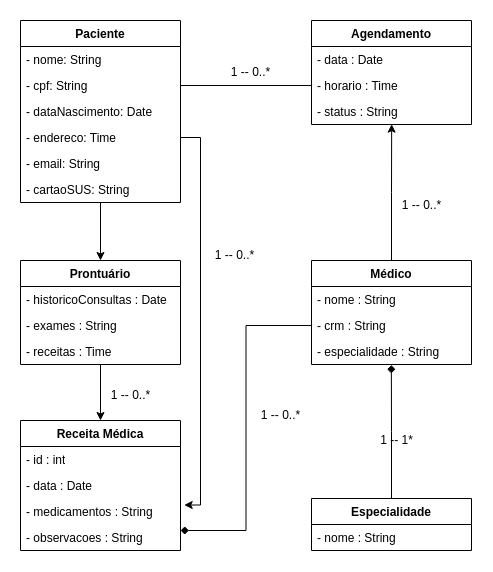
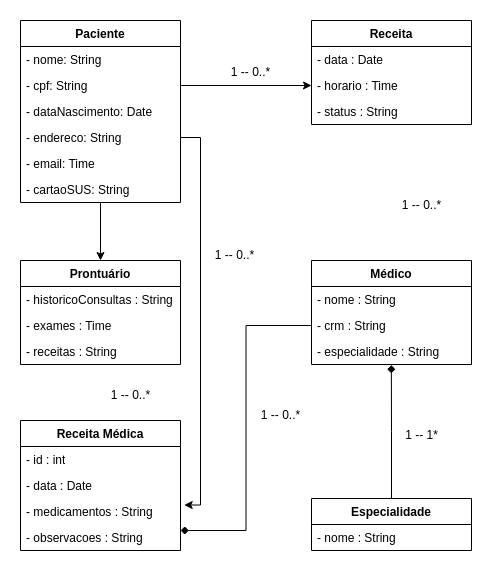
node "Agendamento": label "Agendamento" -> "Receita"
edge "- cpf: String" -- "- horario : Time": arrowhead none -> classic
node "- endereco: Time": label "- endereco: Time" -> "- endereco: String"
node "- email: String": label "- email: String" -> "- email: Time"
edge "Médico" -> "- status : String": removed
node "- historicoConsultas : Date": label "- historicoConsultas : Date" -> "- historicoConsultas : String"
node "- exames : String": label "- exames : String" -> "- exames : Time"
node "- receitas : Time": label "- receitas : Time" -> "- receitas : String"
edge "Prontuário" -> "Receita Médica": removed
node "1 -- 1*": moved (397, 441) -> (422, 436)
